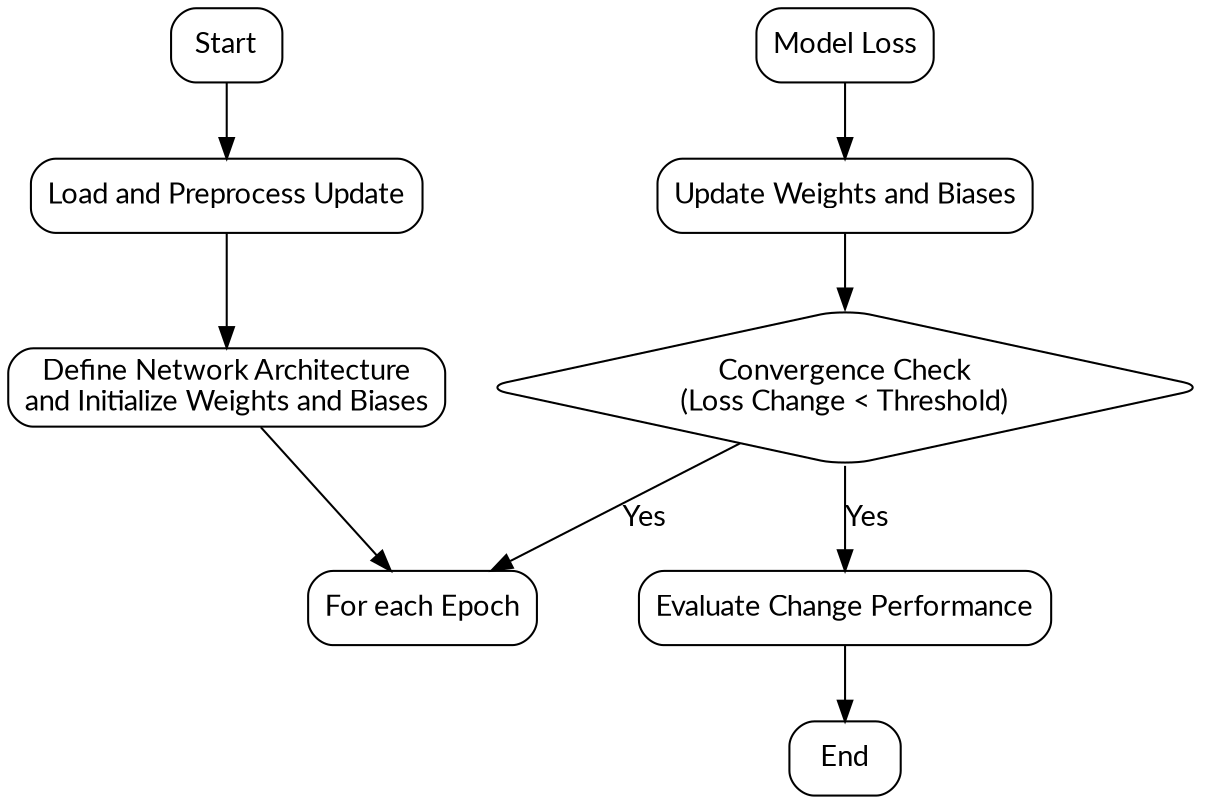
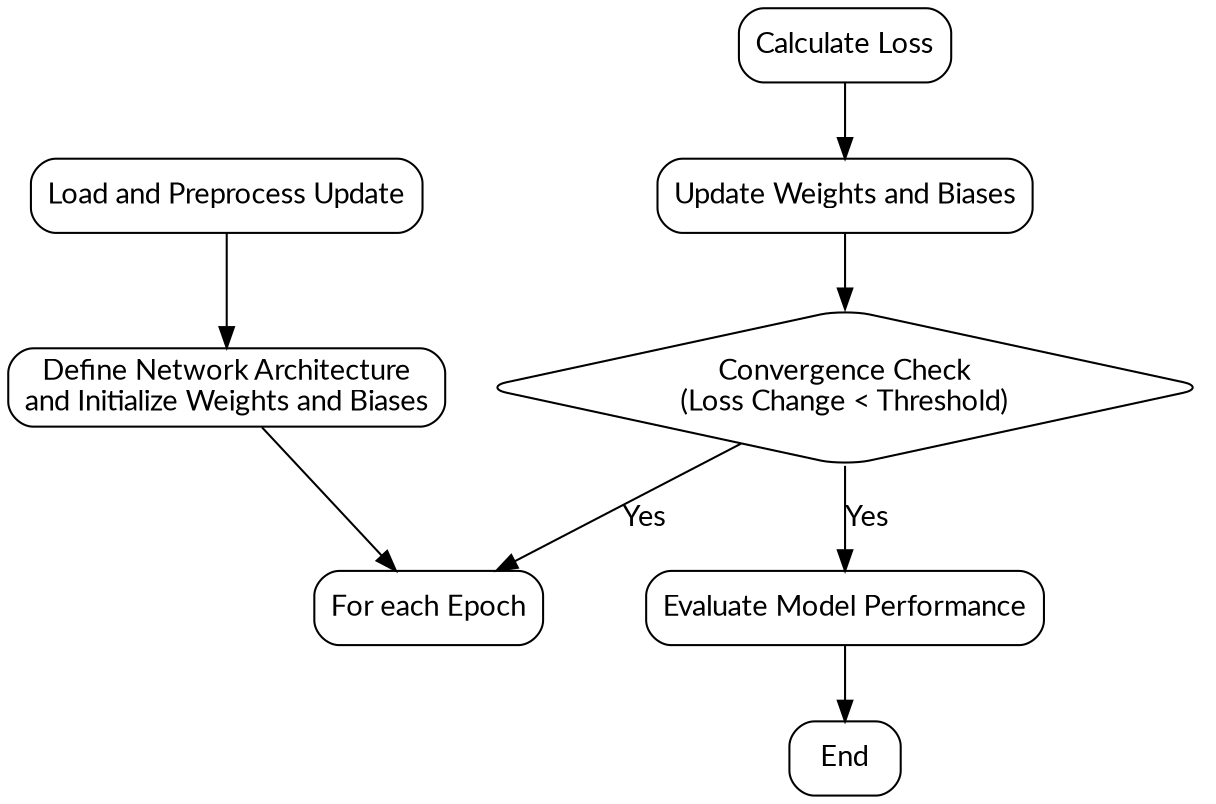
node "Start": removed
node "Model Loss": label "Model Loss" -> "Calculate Loss"
node "Evaluate Change Performance": label "Evaluate Change Performance" -> "Evaluate Model Performance"
